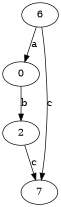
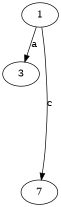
node "6": label "6" -> "1"
node "0": label "0" -> "3"
node "2": removed
